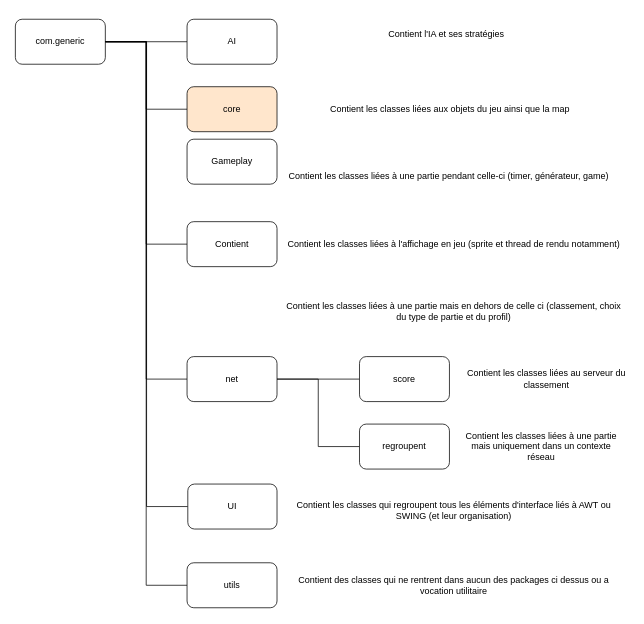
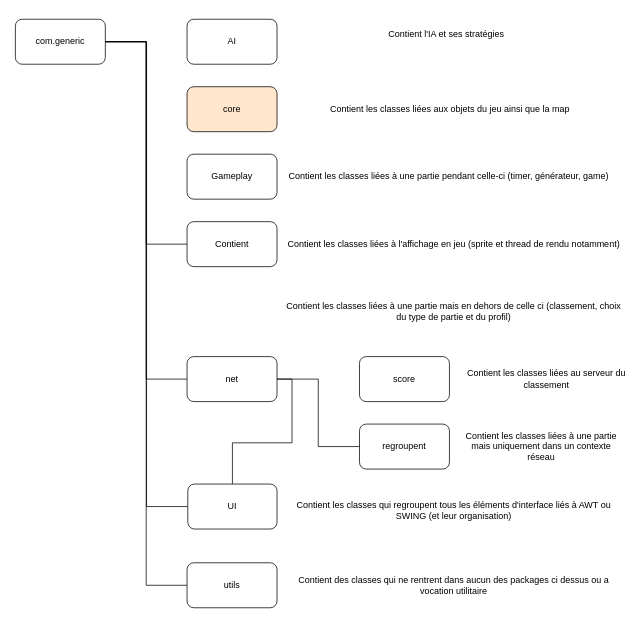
edge "com.generic" -- "AI": removed
edge "com.generic" -- "core": removed
node "Gameplay": moved (232, 162) -> (232, 177)
edge "net" -- "score": now "net" -- "UI"
